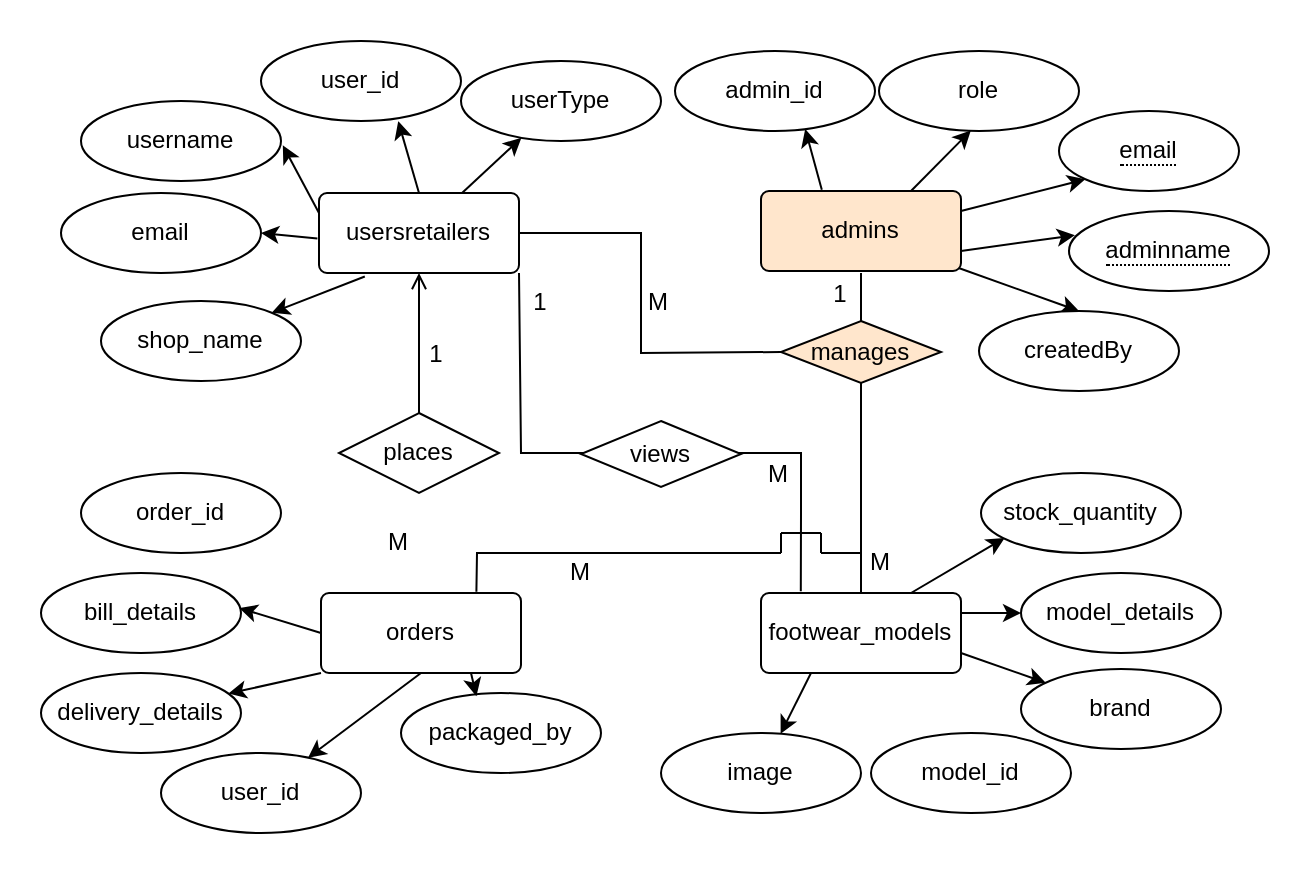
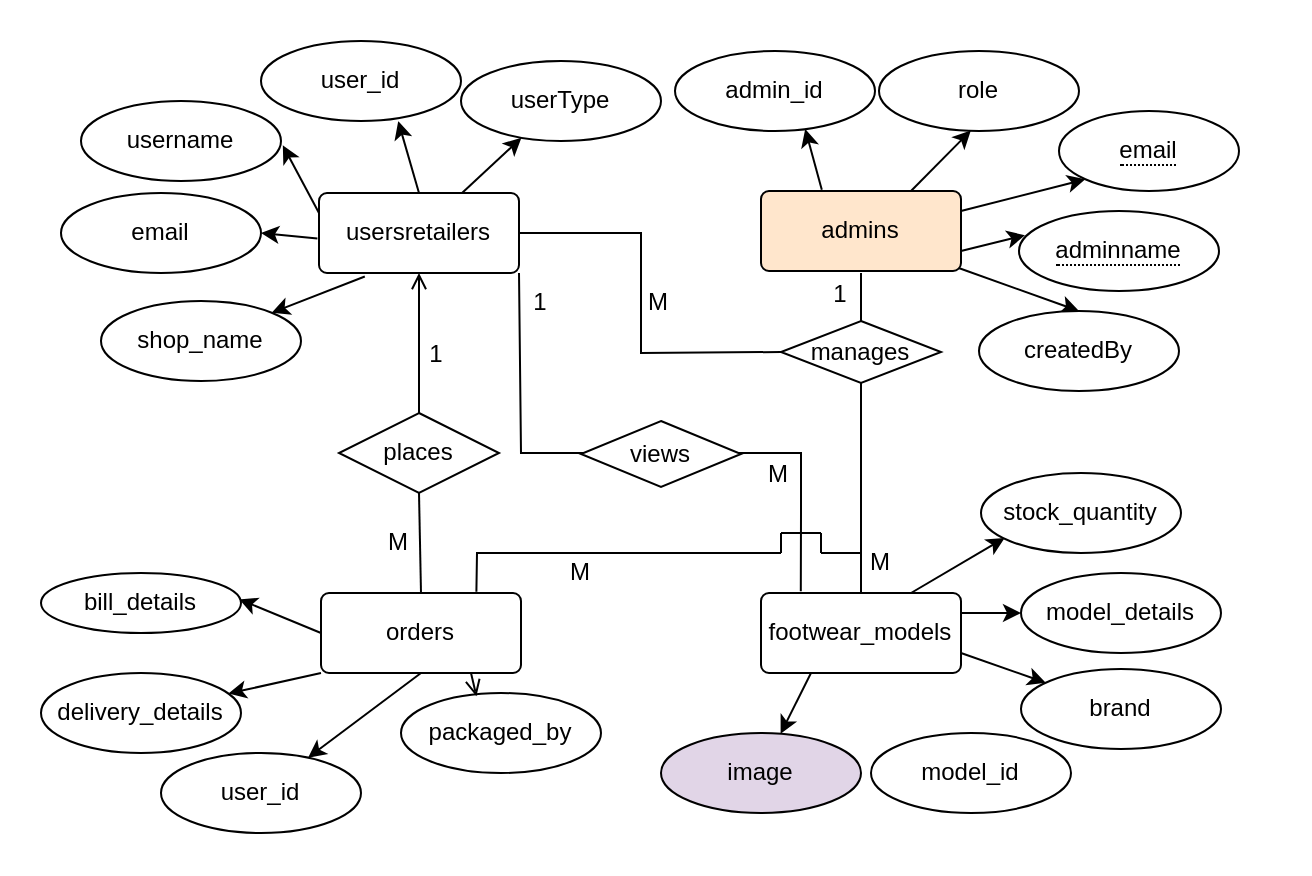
node "adminname": moved (1169, 251) -> (1119, 251)
node "manages": fillcolor #ffe6cc -> #ffffff
node "order_id": removed
edge "places" -- "orders": added
node "bill_details": size 200x80 -> 200x60
edge "orders" -> "packaged_by": arrowhead classic -> open
node "image": fillcolor #ffffff -> #e1d5e7
